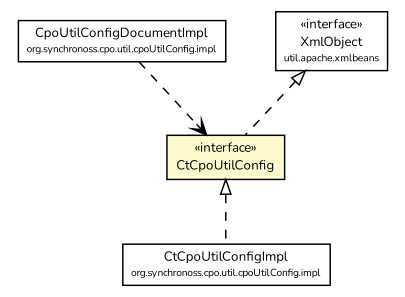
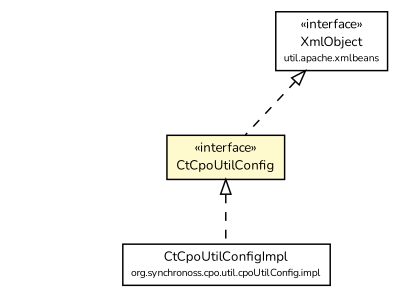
node "CpoUtilConfigDocumentImpl": removed
